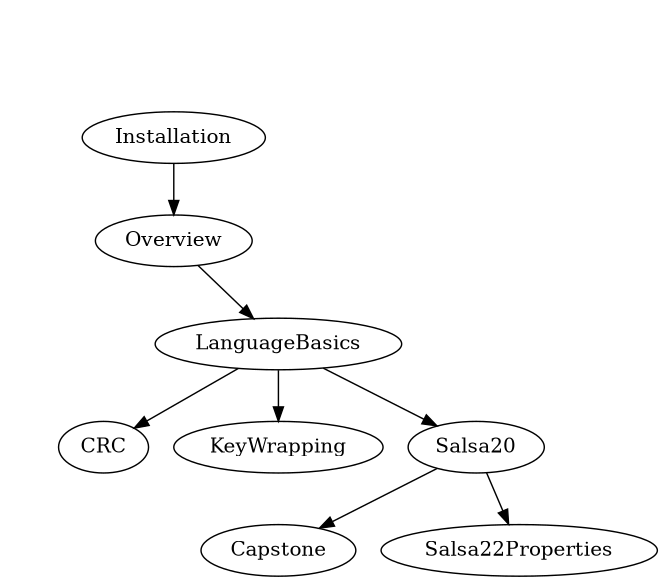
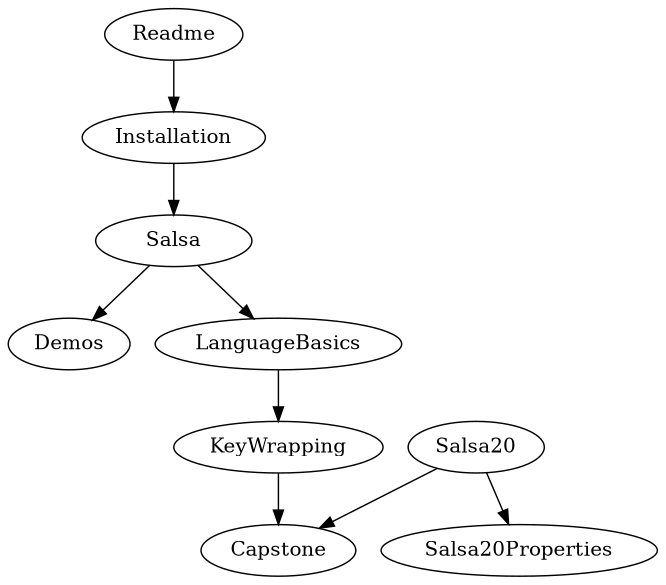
node "Readme": added
node "Overview": label "Overview" -> "Salsa"
node "Demos": added
edge "LanguageBasics" -> "Salsa20": removed
node "CRC": removed
edge "KeyWrapping" -> "Capstone": added
node "Salsa22Properties": label "Salsa22Properties" -> "Salsa20Properties"
